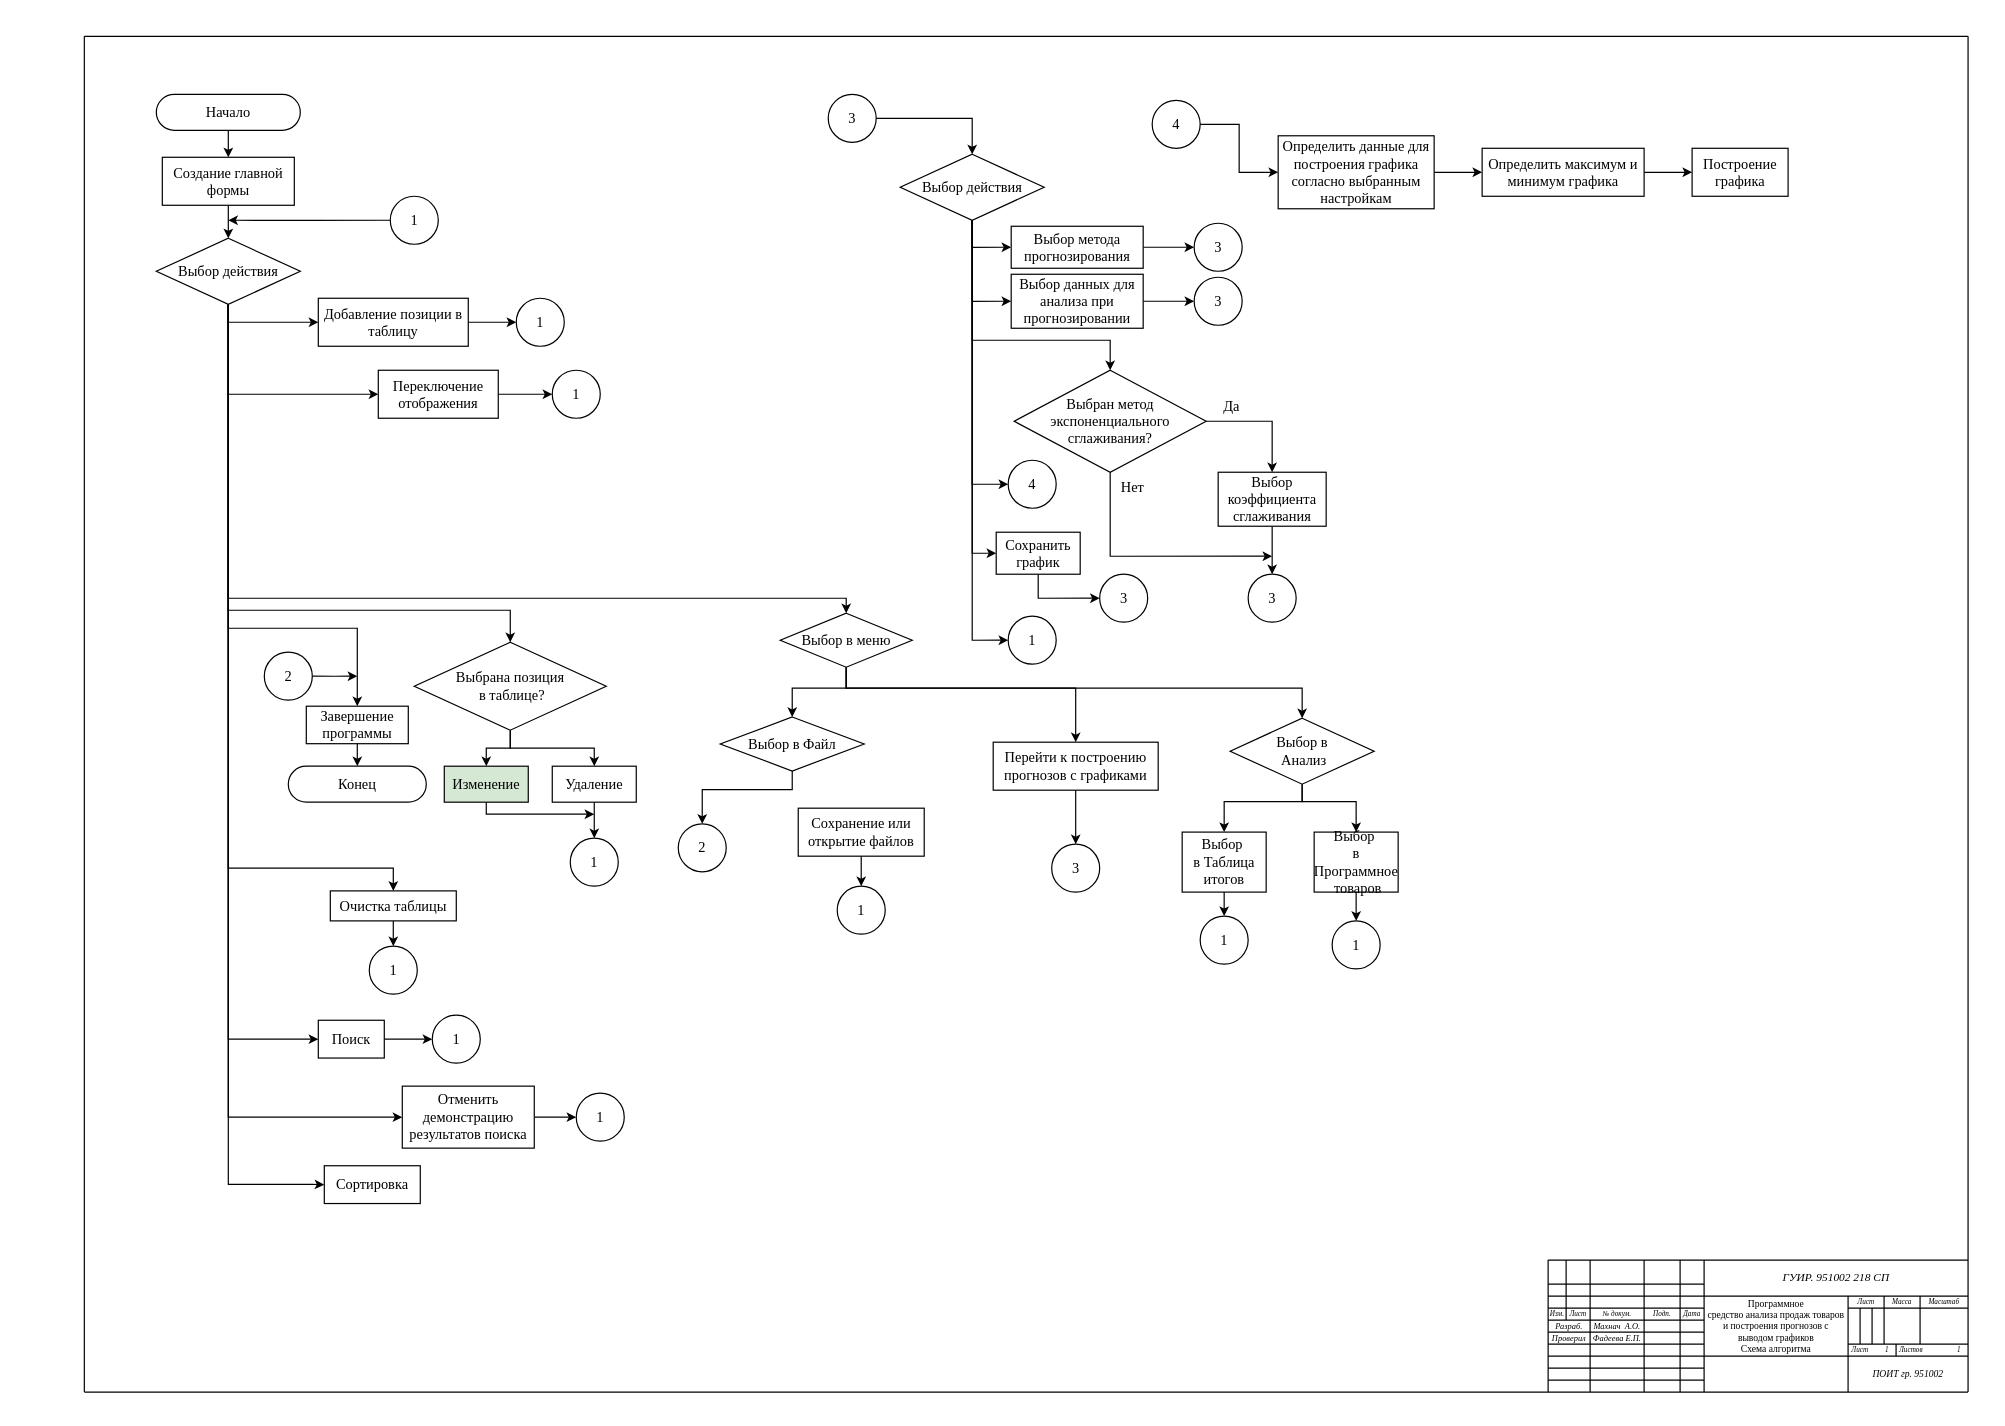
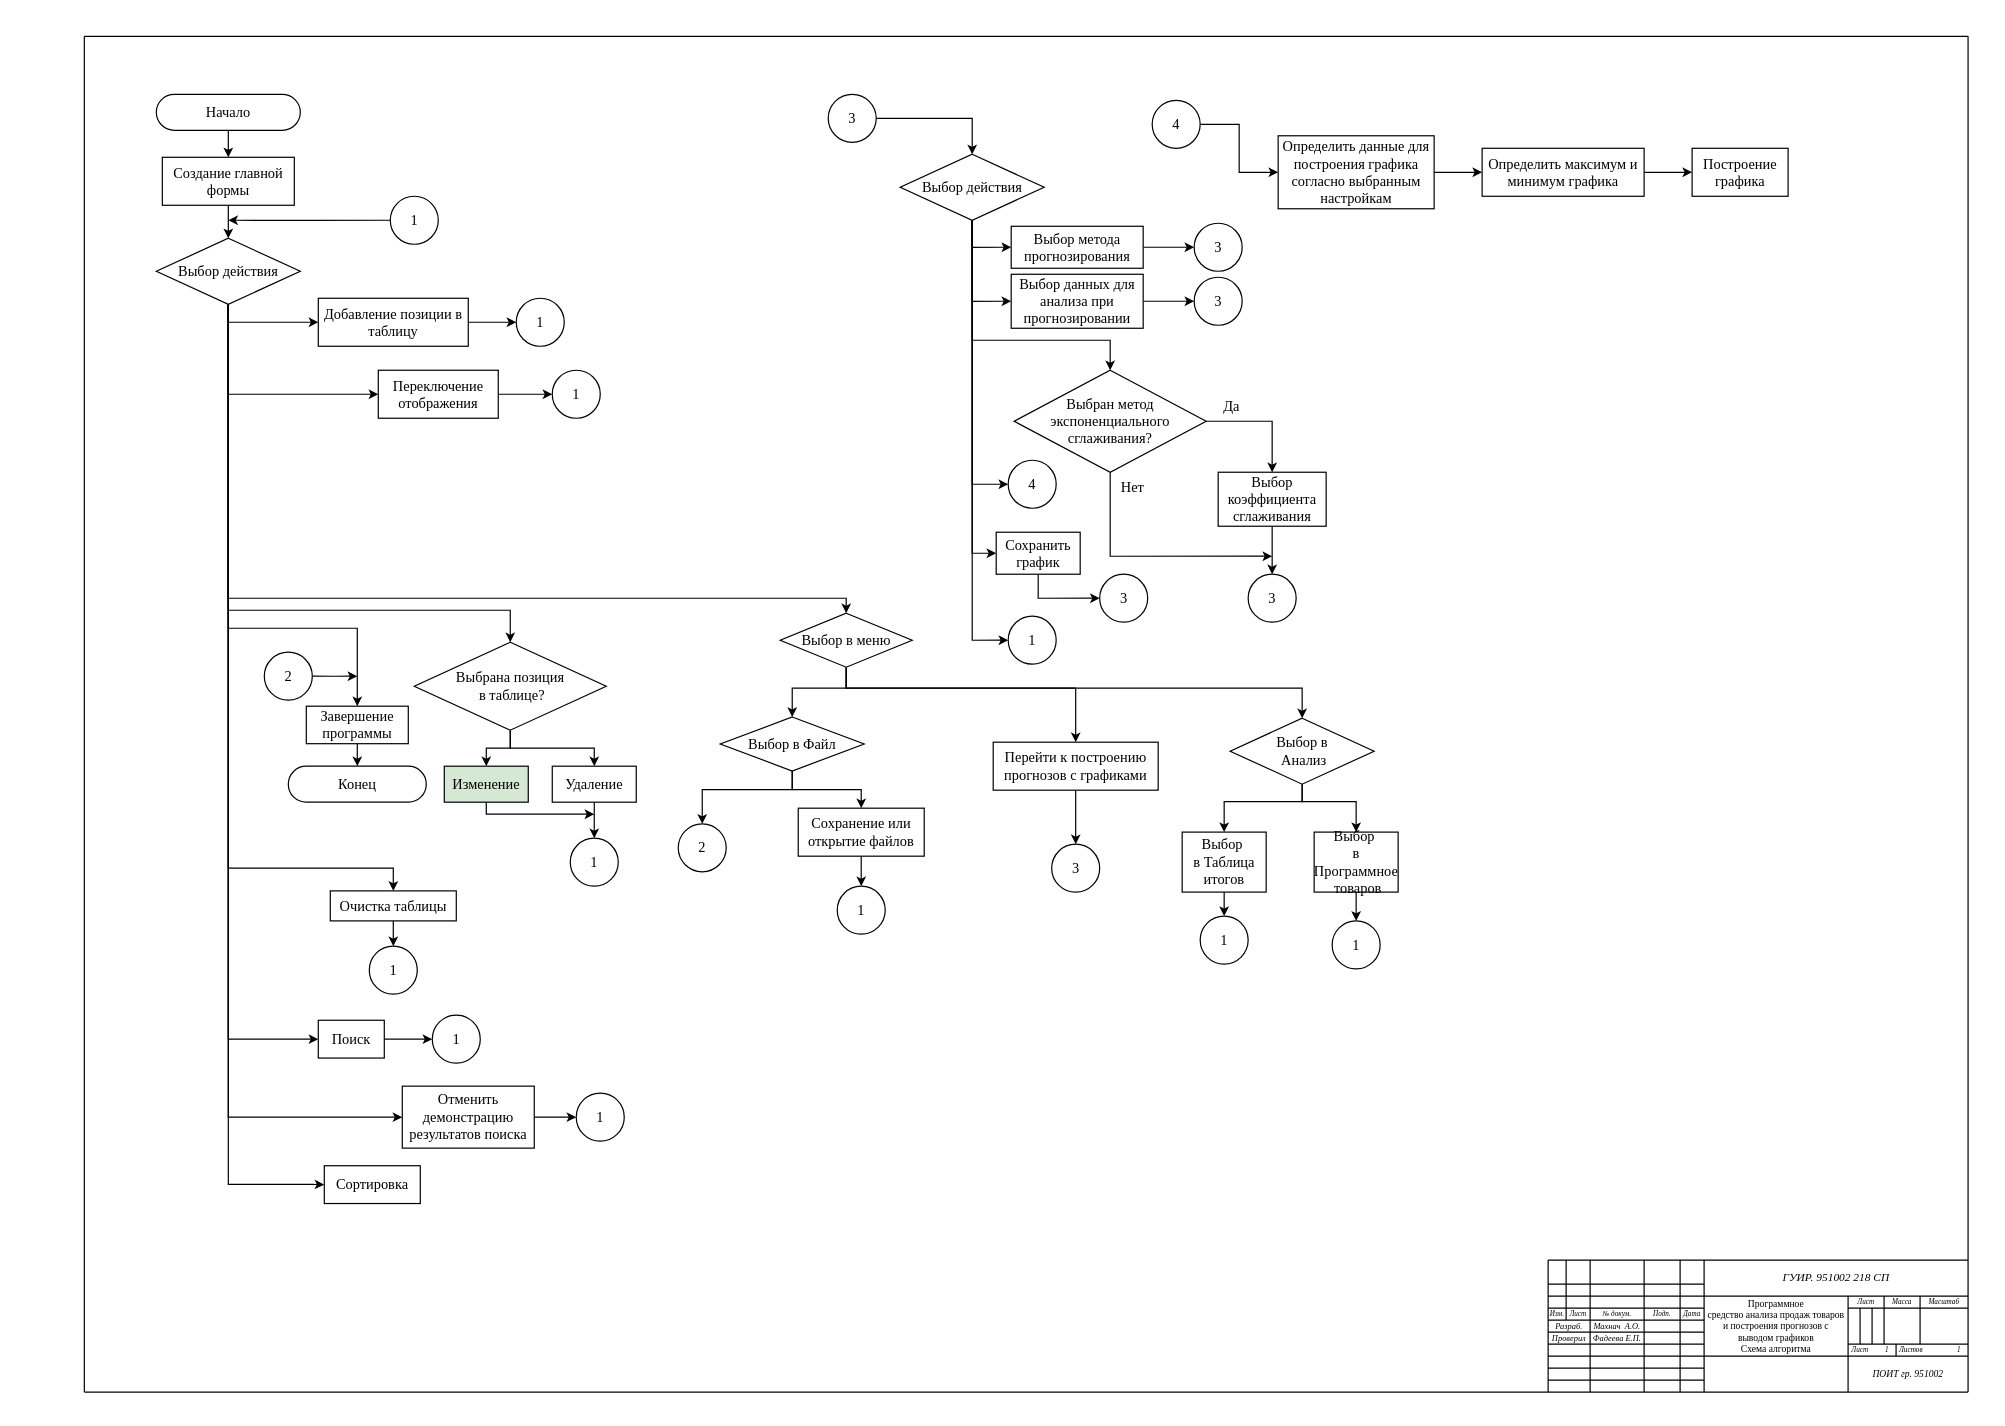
edge "Выбор в Файл" -> "Сохранение или открытие файлов": added
